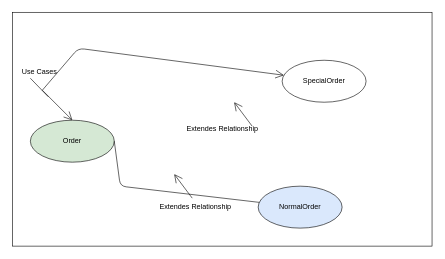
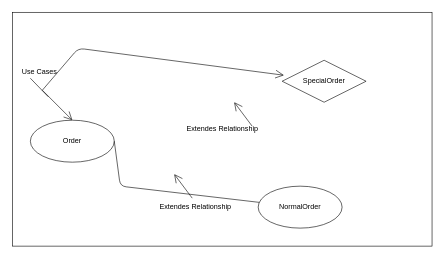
node "SpecialOrder": shape ellipse -> diamond
node "Order": fillcolor #d5e8d4 -> #ffffff
node "NormalOrder": fillcolor #dae8fc -> #ffffff
